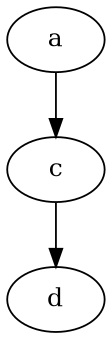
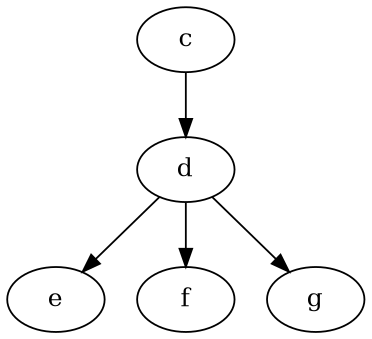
node "a": removed
node "e": added
node "f": added
node "g": added
